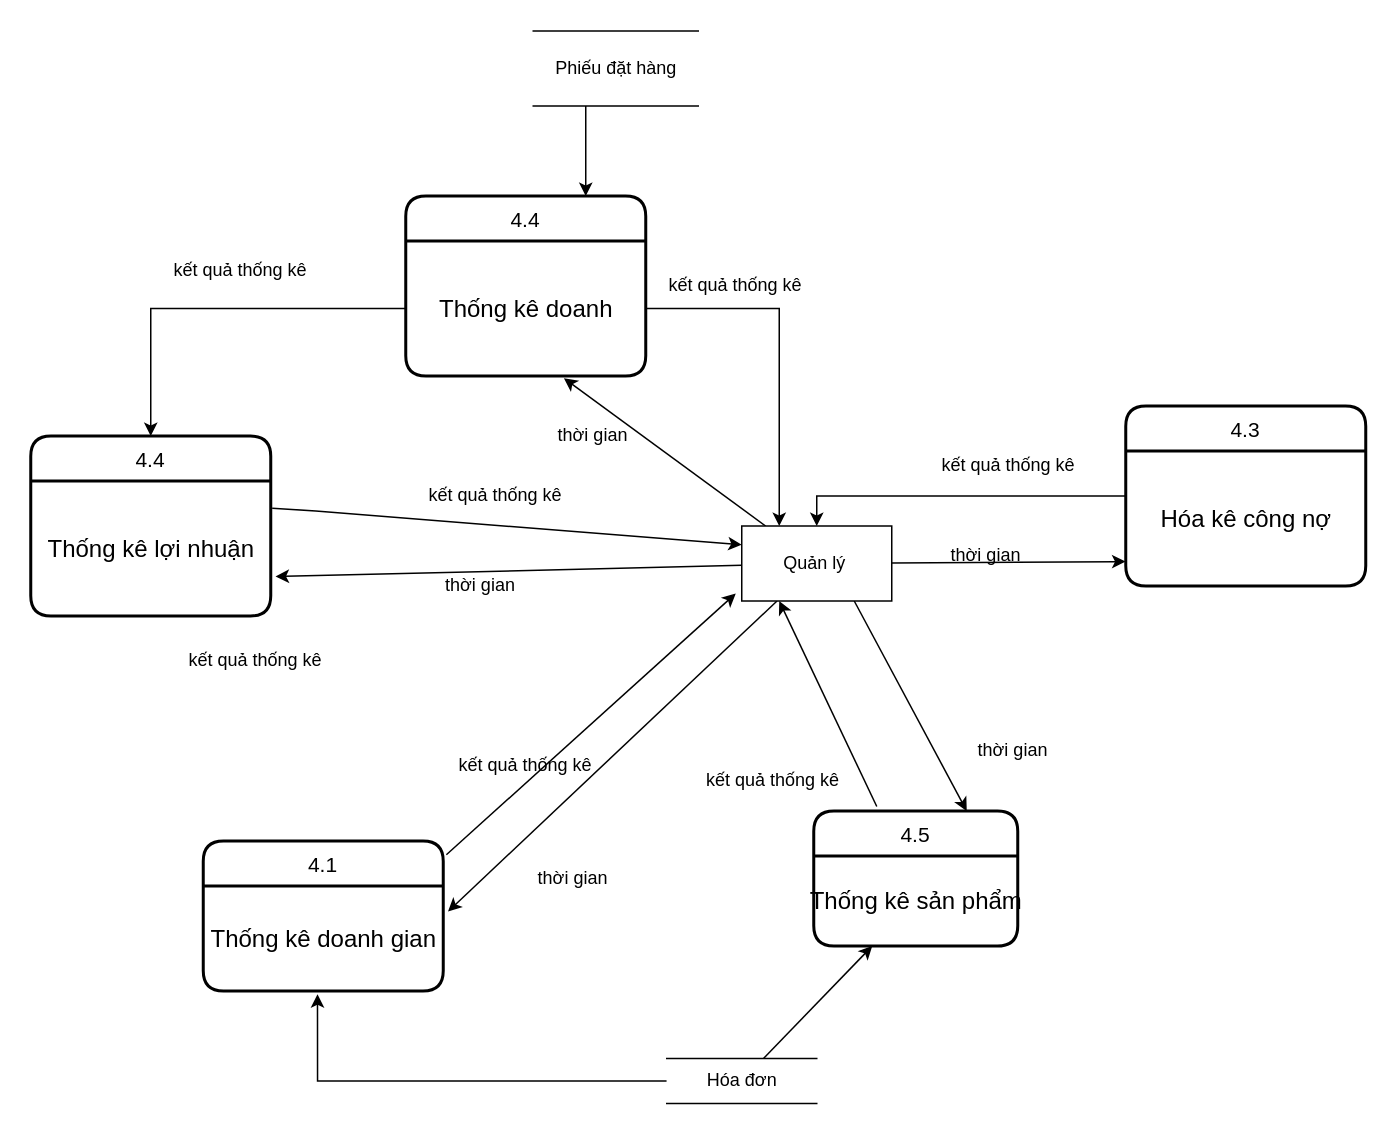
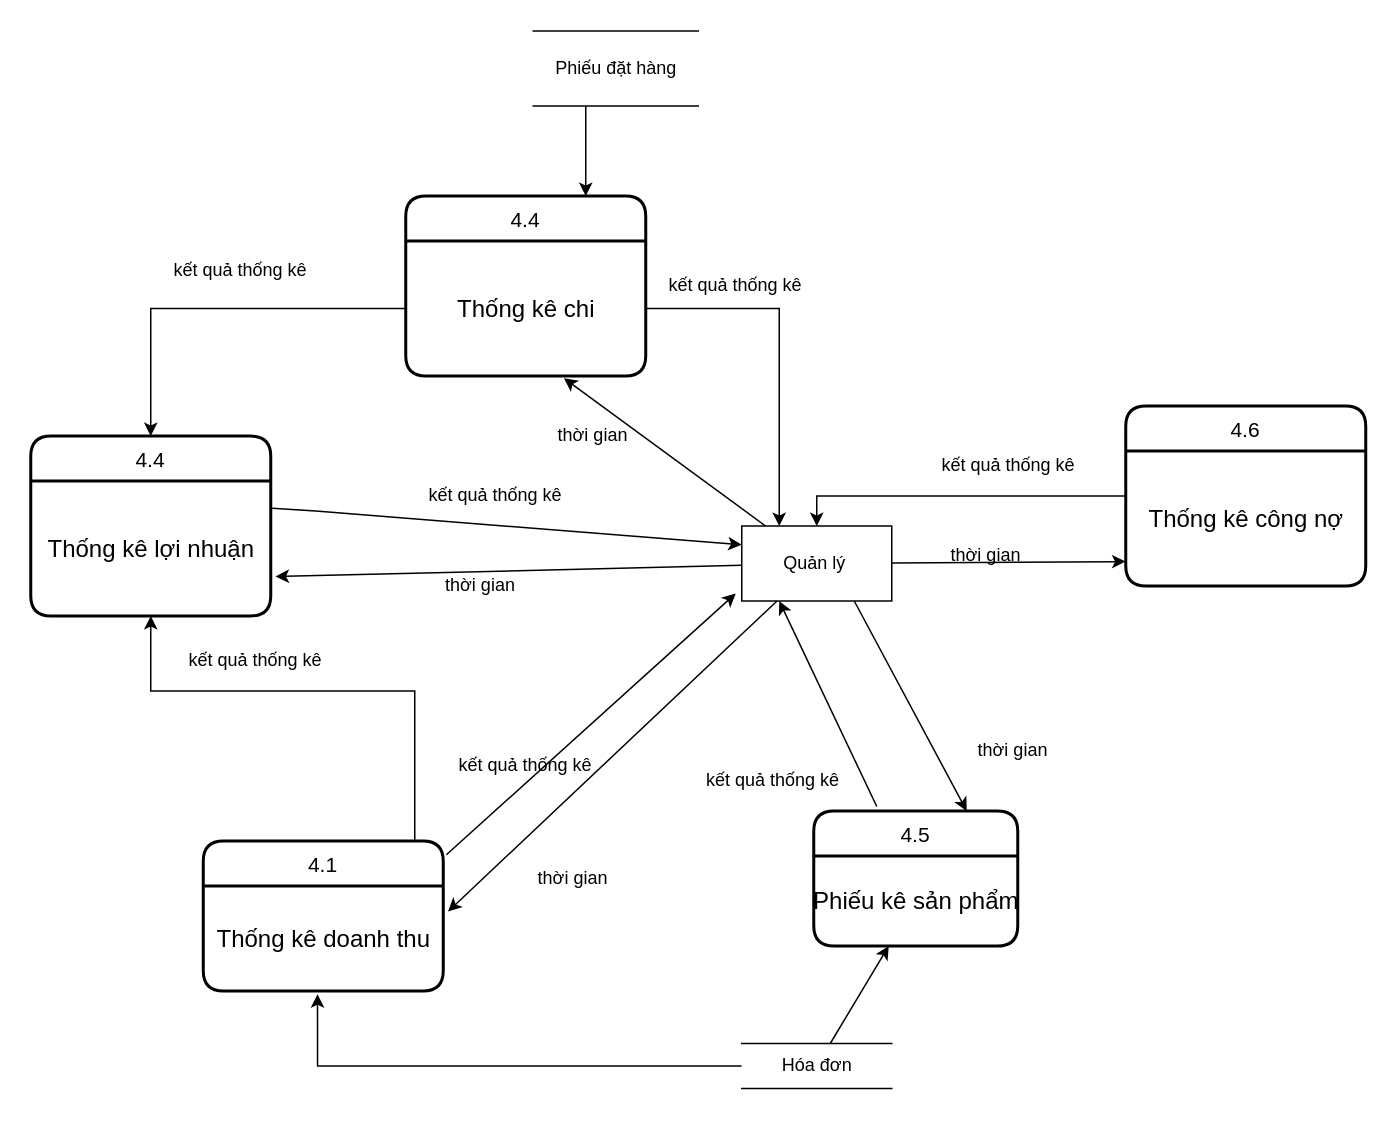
node "Thống kê doanh": label "Thống kê doanh" -> "Thống kê chi"
node "4.3": label "4.3" -> "4.6"
node "Hóa kê công nợ": label "Hóa kê công nợ" -> "Thống kê công nợ"
edge "4.1" -> "Thống kê lợi nhuận": added
node "Thống kê sản phẩm": label "Thống kê sản phẩm" -> "Phiếu kê sản phẩm"
node "Thống kê doanh gian": label "Thống kê doanh gian" -> "Thống kê doanh thu"
node "Hóa đơn": moved (742, 1081) -> (817, 1066)
